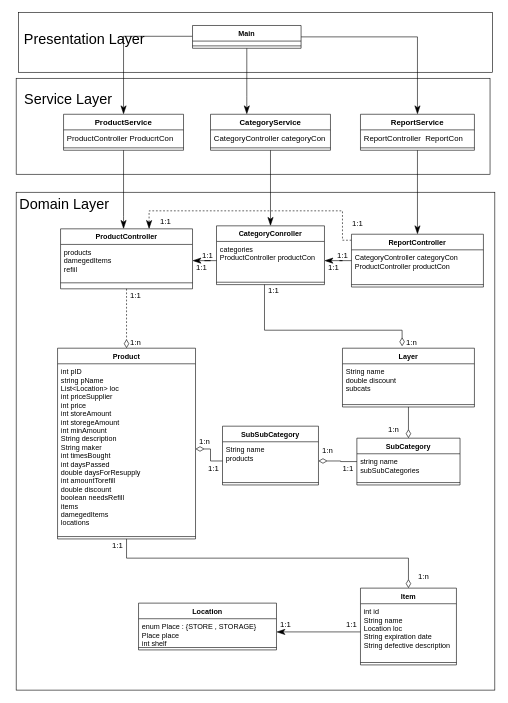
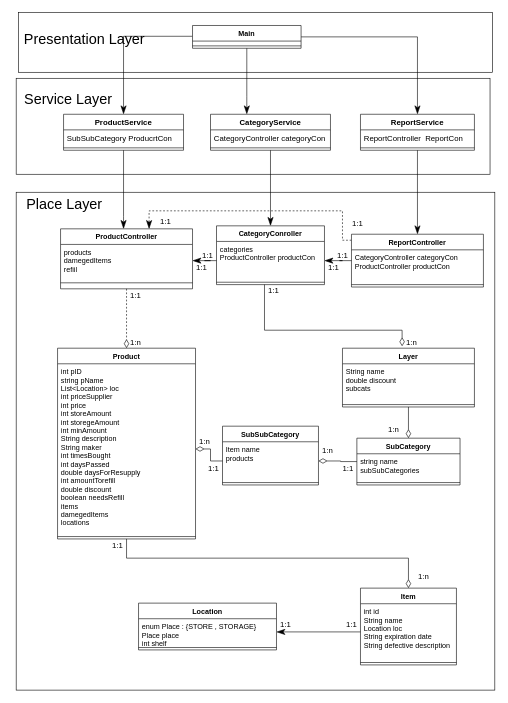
node "ProductController ProducrtCon": label "ProductController ProducrtCon" -> "SubSubCategory ProducrtCon"
node "Domain Layer": label "Domain Layer" -> "Place Layer"
node "String name products": label "String name products" -> "Item name products"
